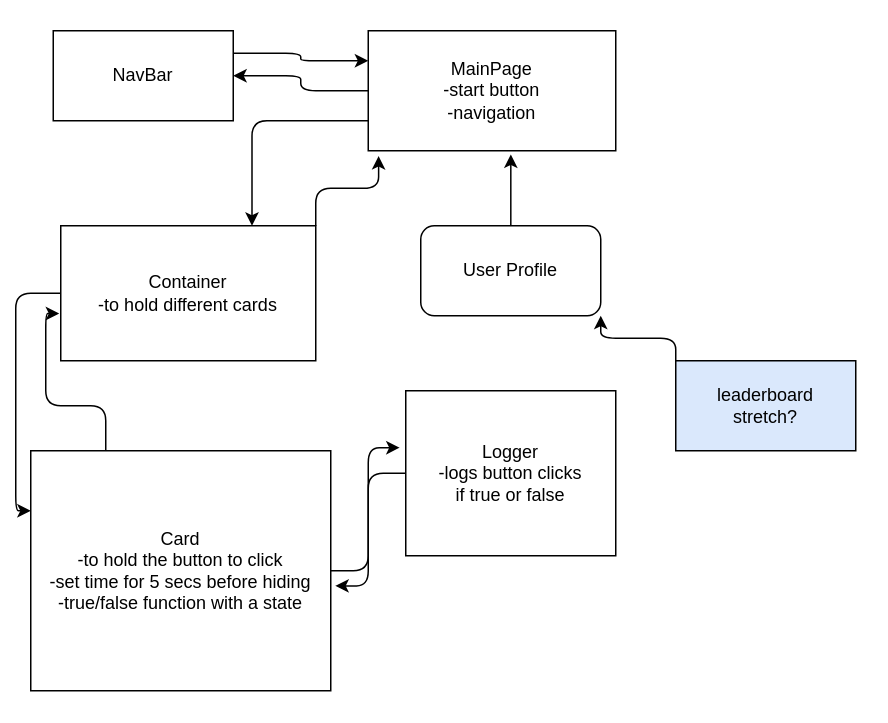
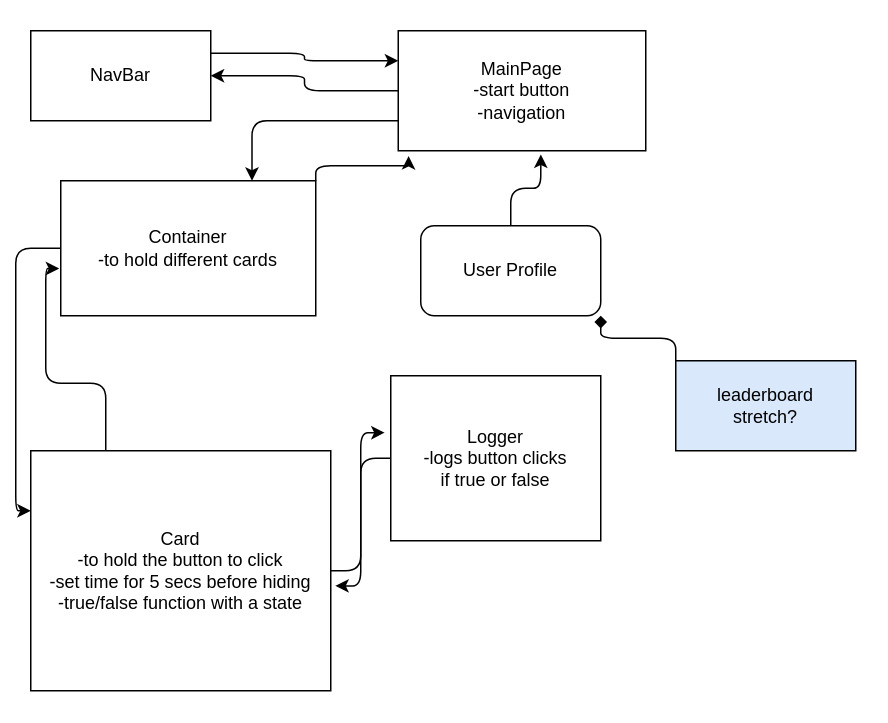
node "NavBar": moved (143, 76) -> (121, 76)
node "MainPage -start button -navigation": moved (492, 91) -> (522, 91)
node "Container -to hold different cards": moved (188, 293) -> (188, 248)
edge "leaderboard stretch?" -> "User Profile": arrowhead classic -> diamond
node "Logger -logs button clicks if true or false": moved (511, 473) -> (496, 458)
